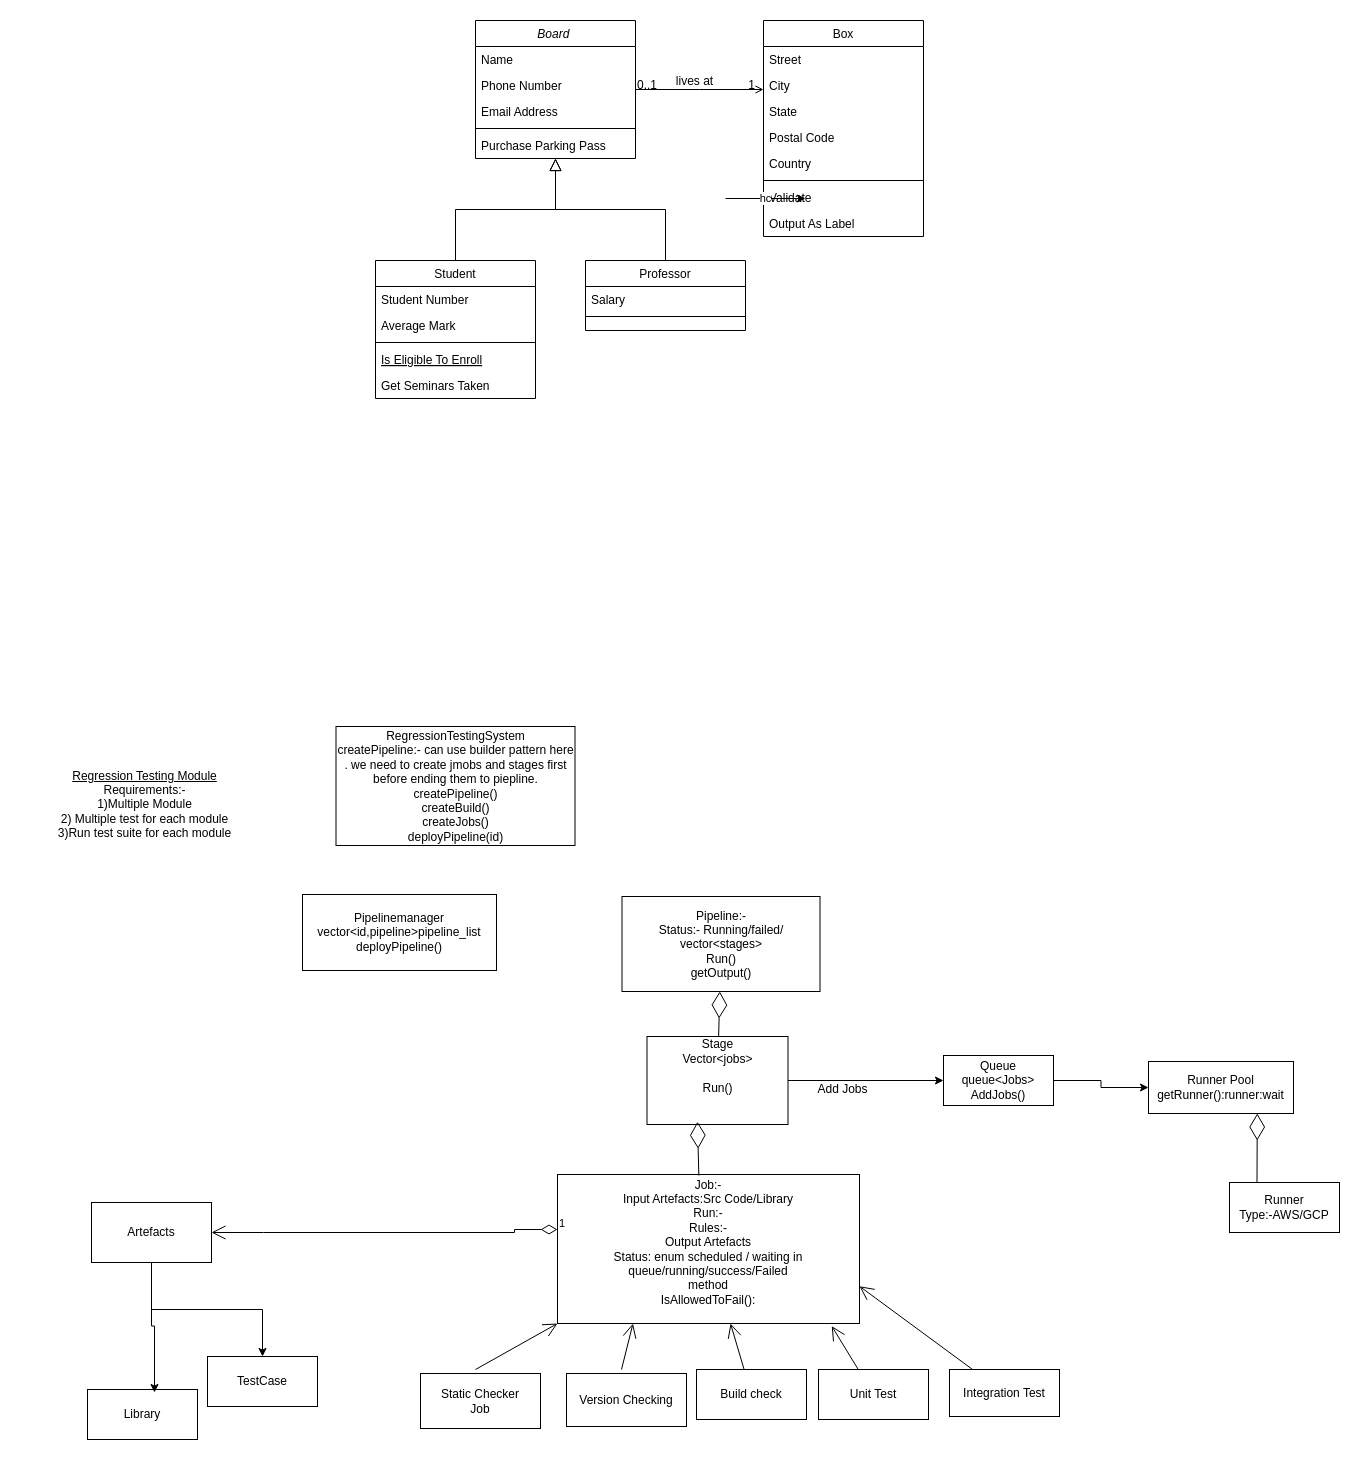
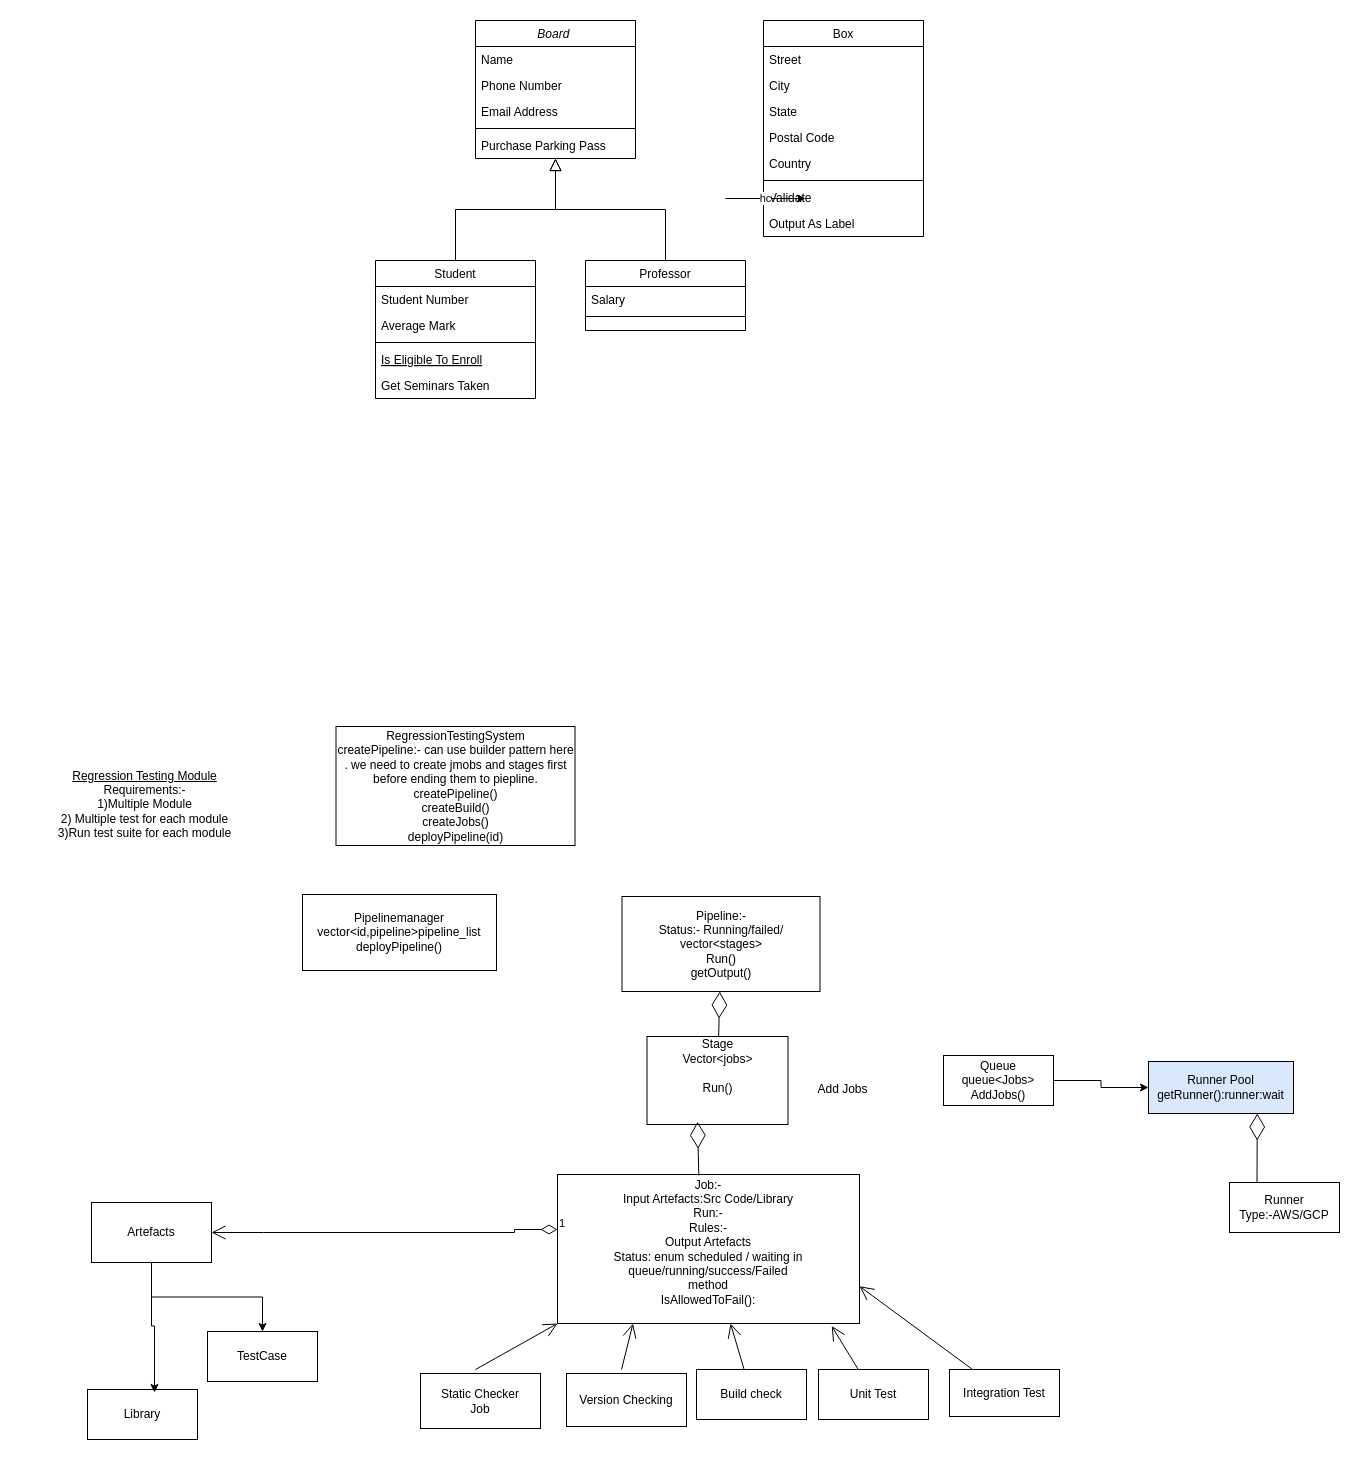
edge "Board" -> "Box": removed, labels "0..1", "lives at", "1"
edge "Stage Vector<jobs> Run()" -> "Queue queue<Jobs> AddJobs()": removed
node "Runner Pool getRunner():runner:wait": fillcolor #ffffff -> #dae8fc
node "TestCase": moved (263, 1382) -> (263, 1357)
